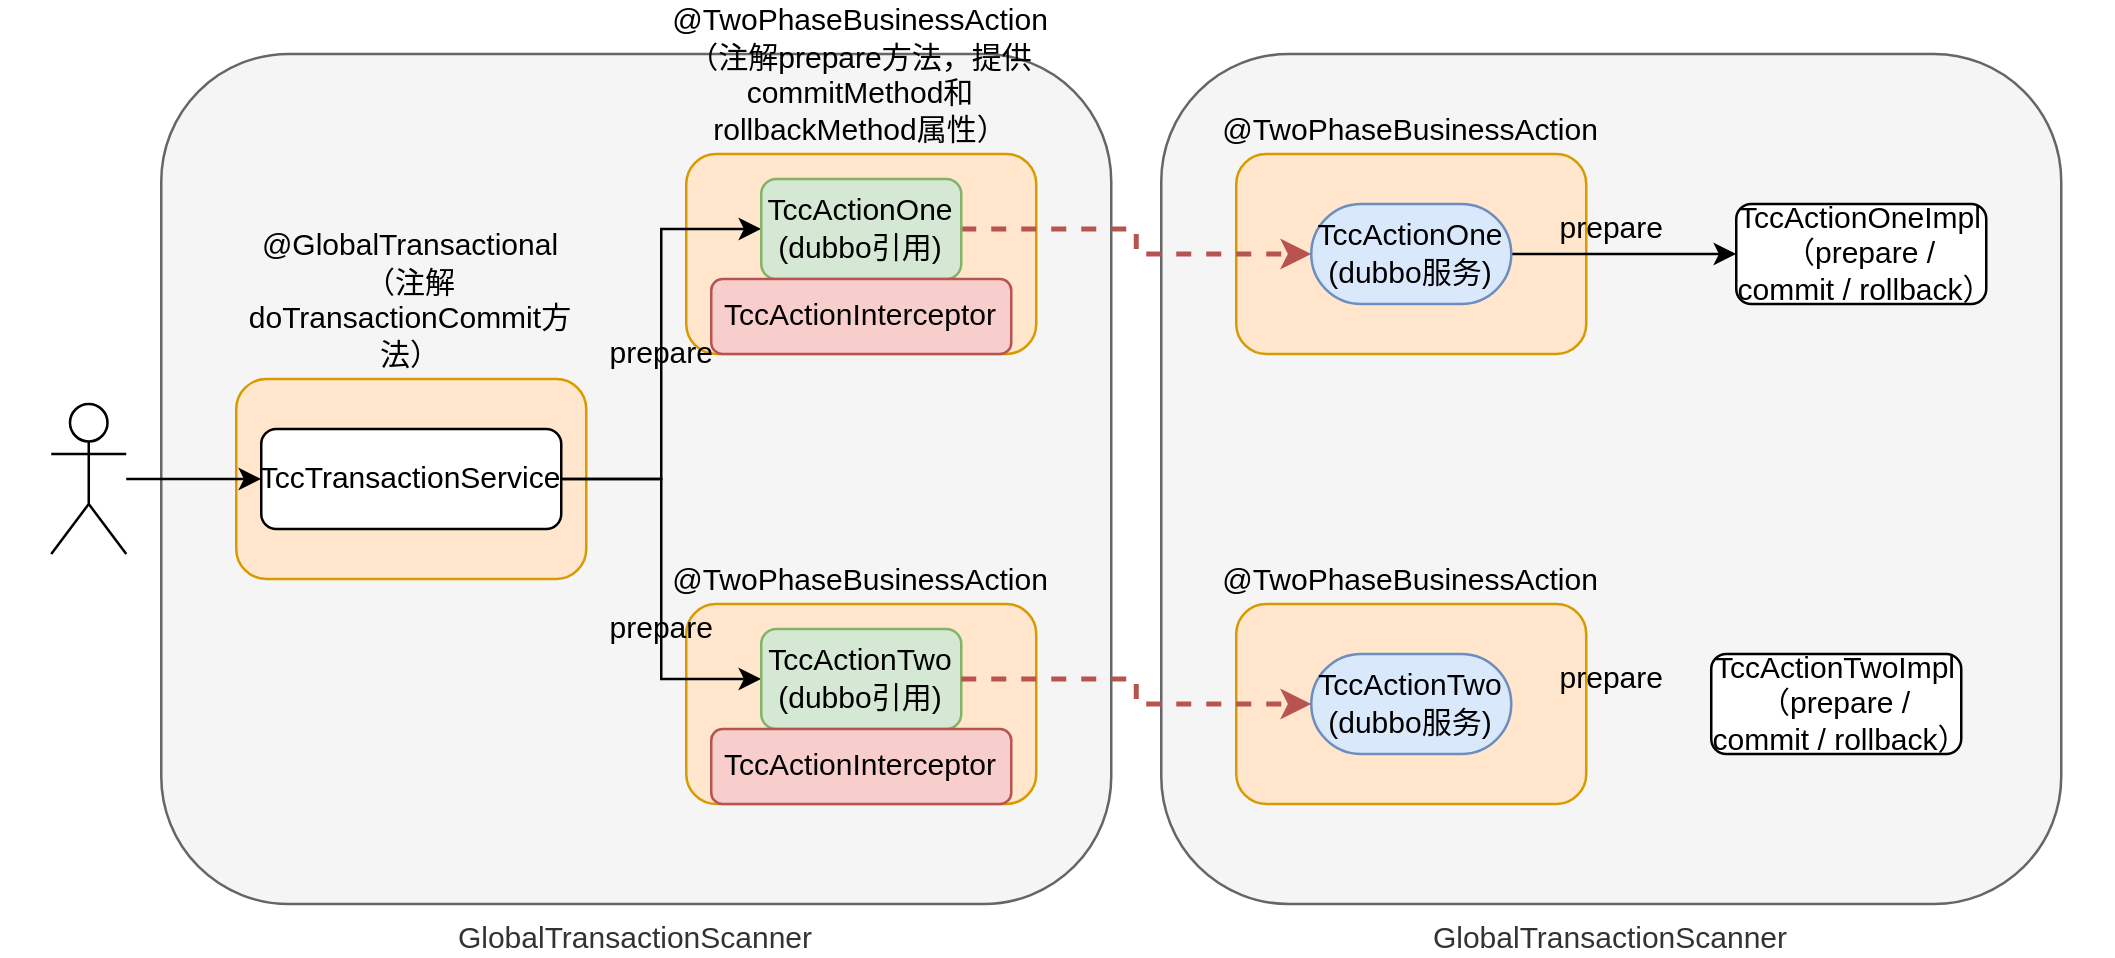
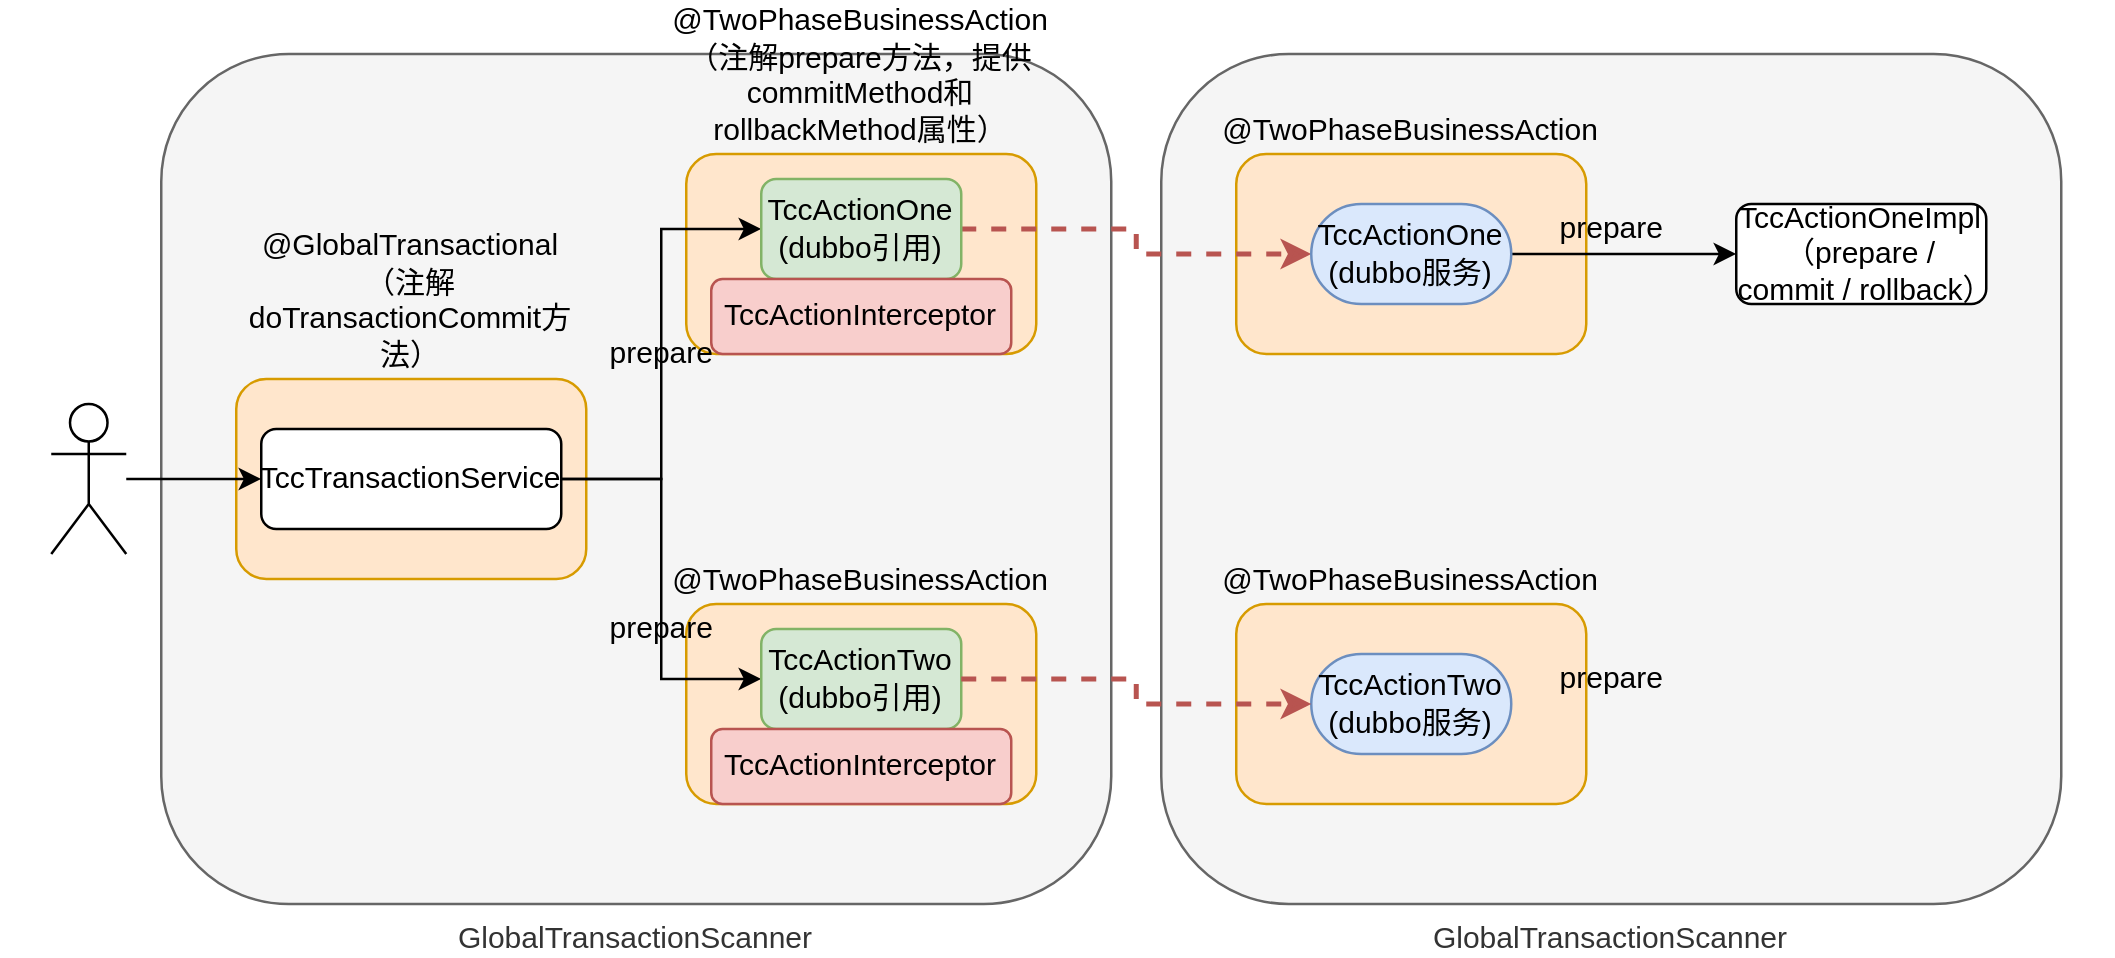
node "TccActionTwoImpl （prepare / commit / rollback）": removed
